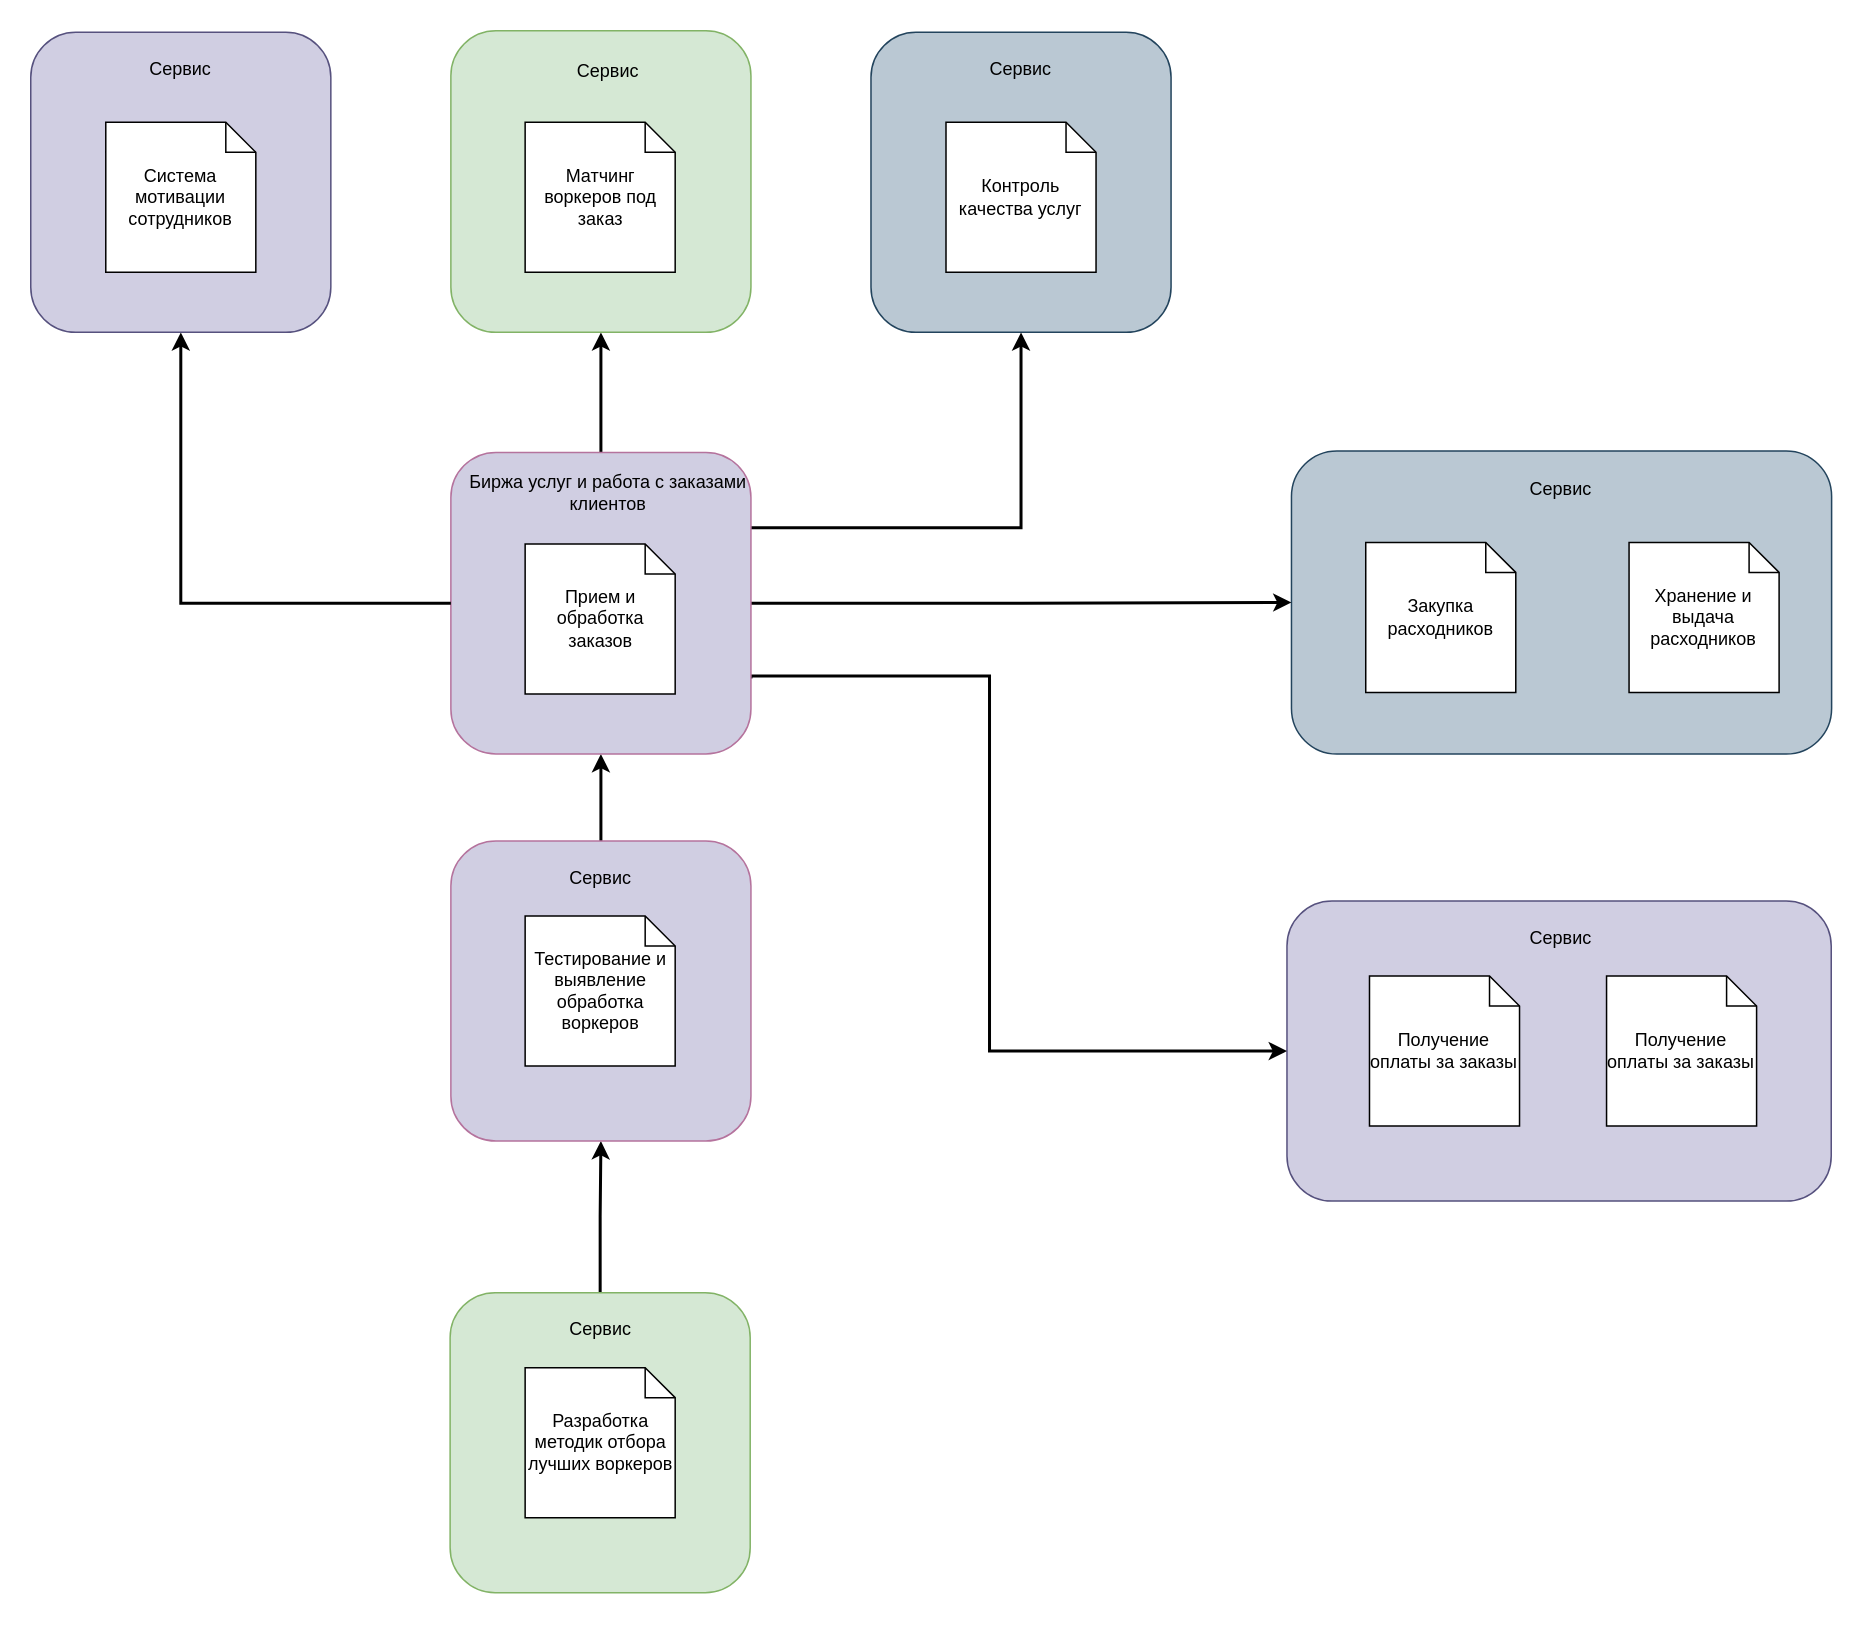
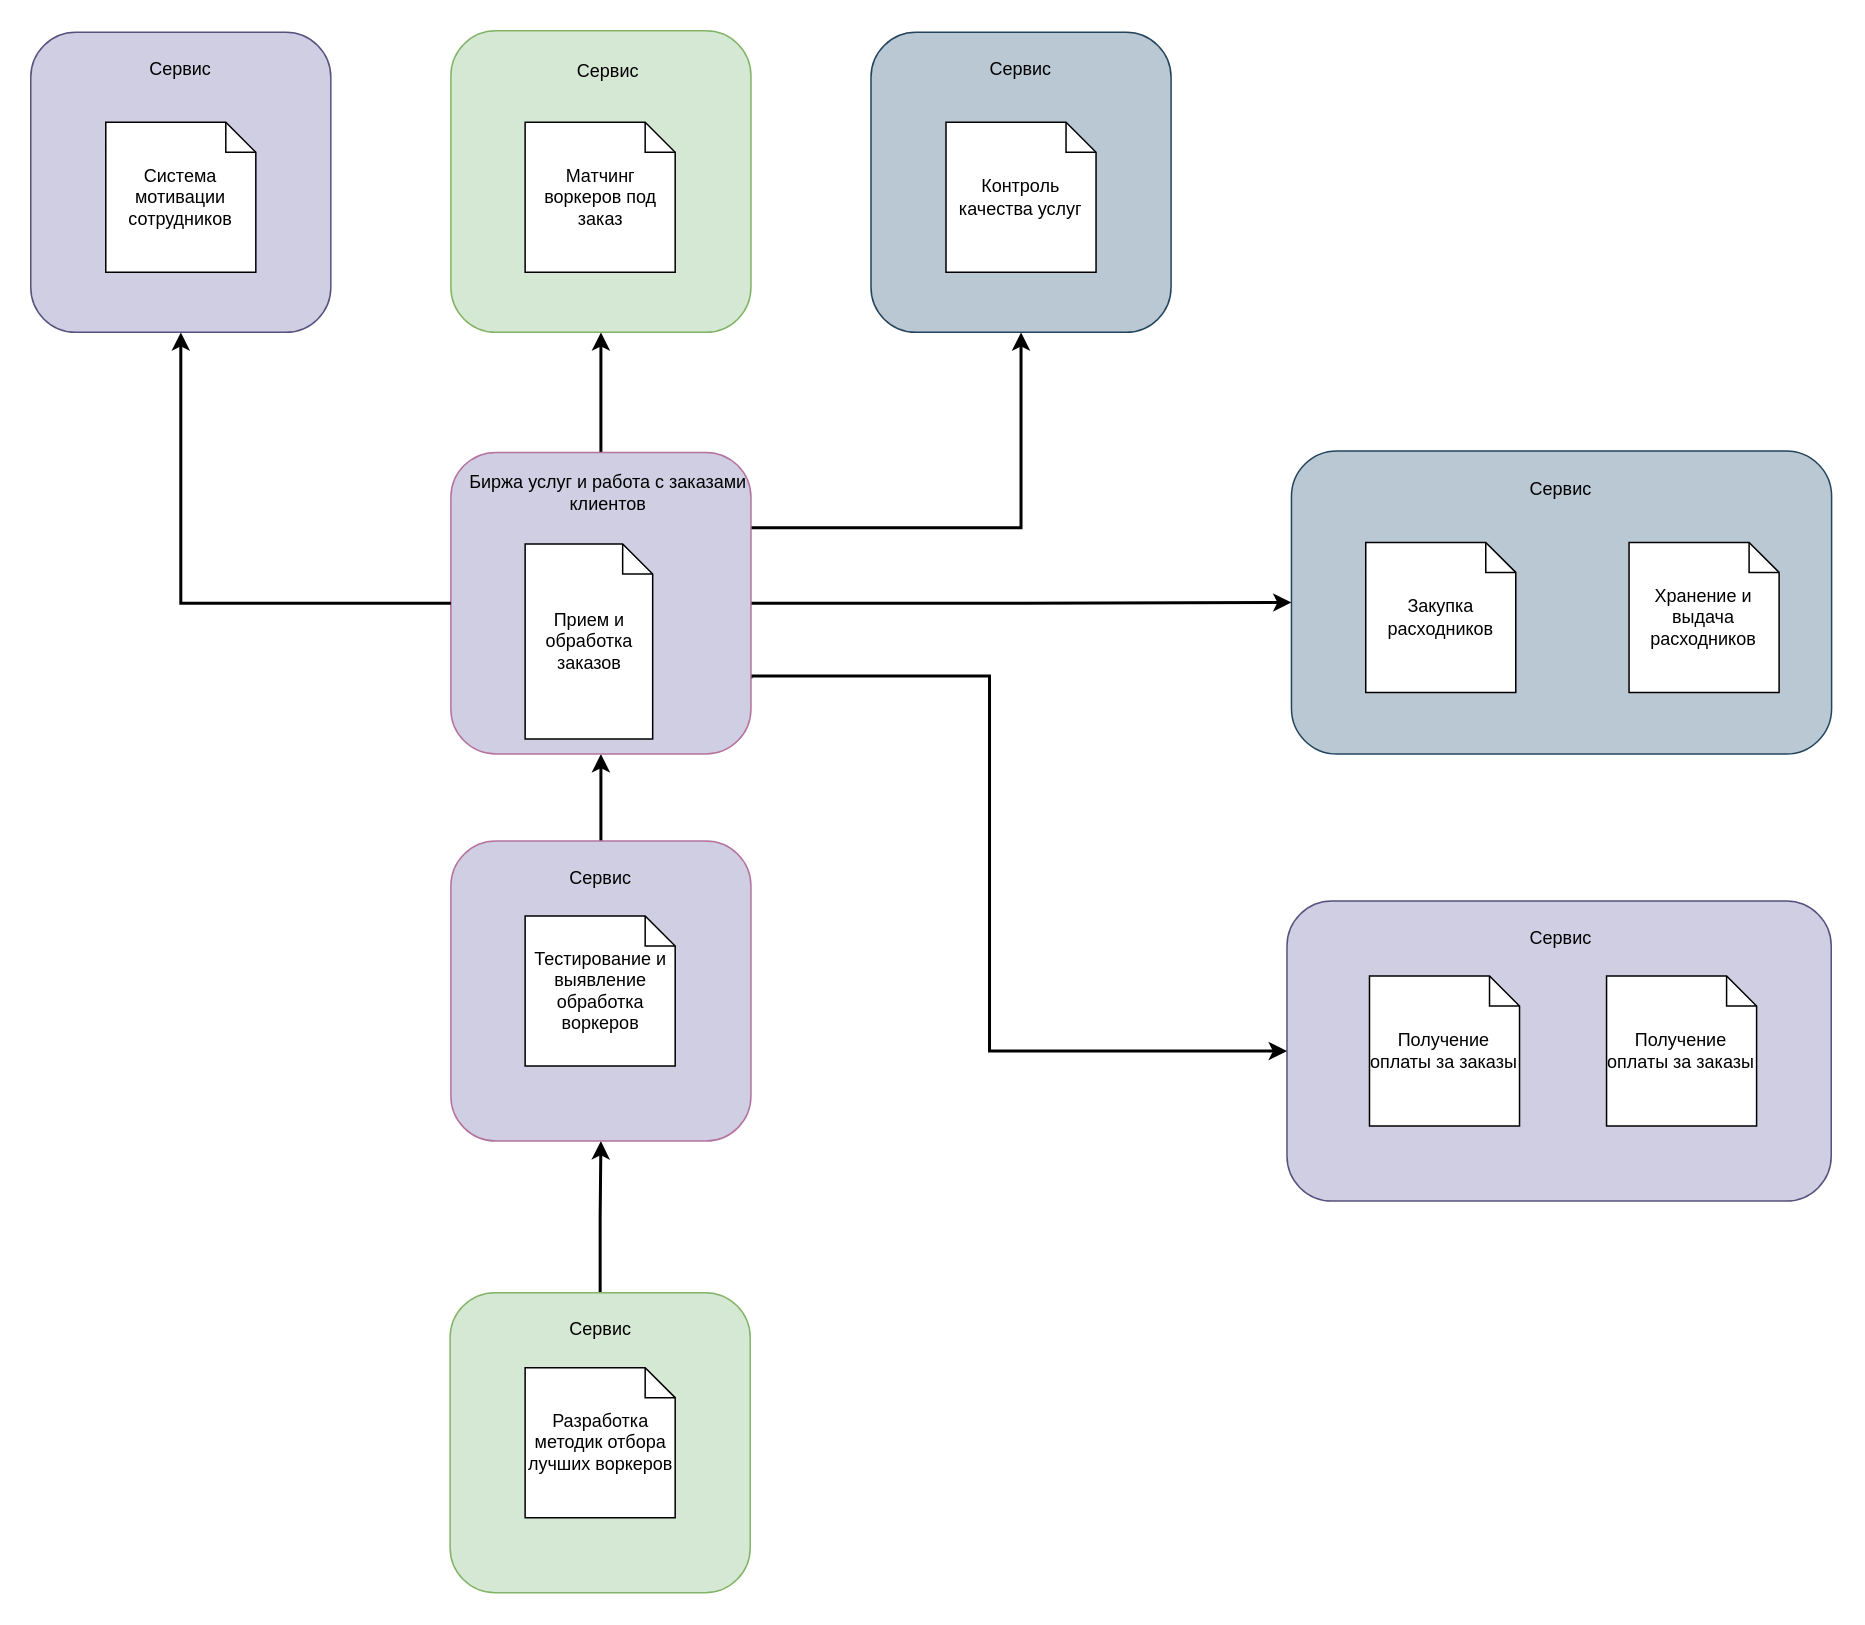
node "Прием и обработка заказов": size 150x150 -> 128x195
